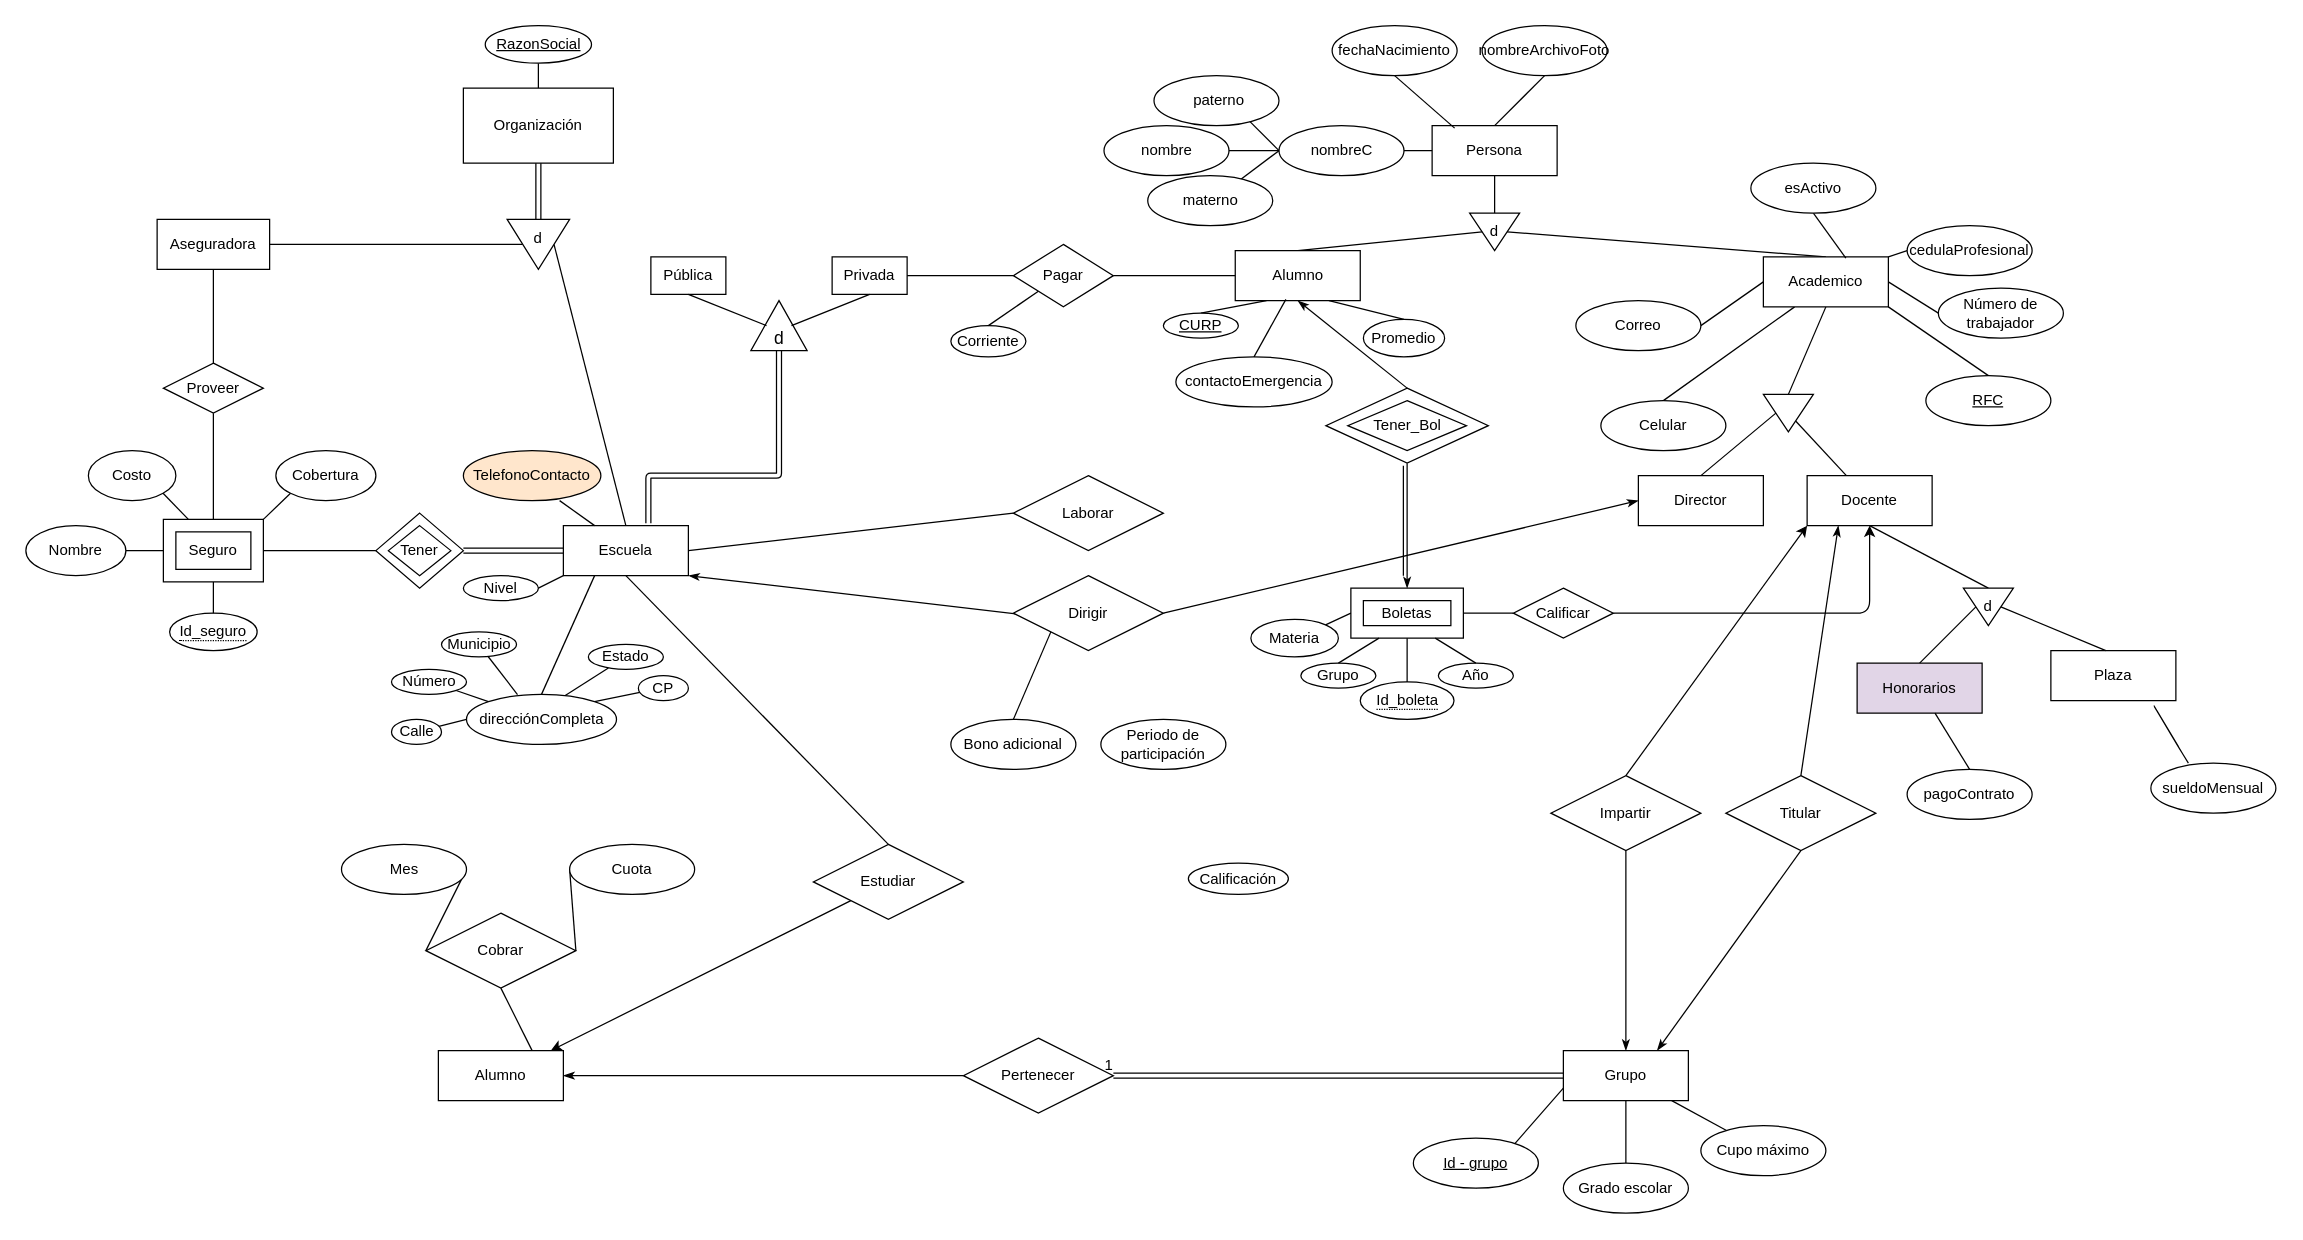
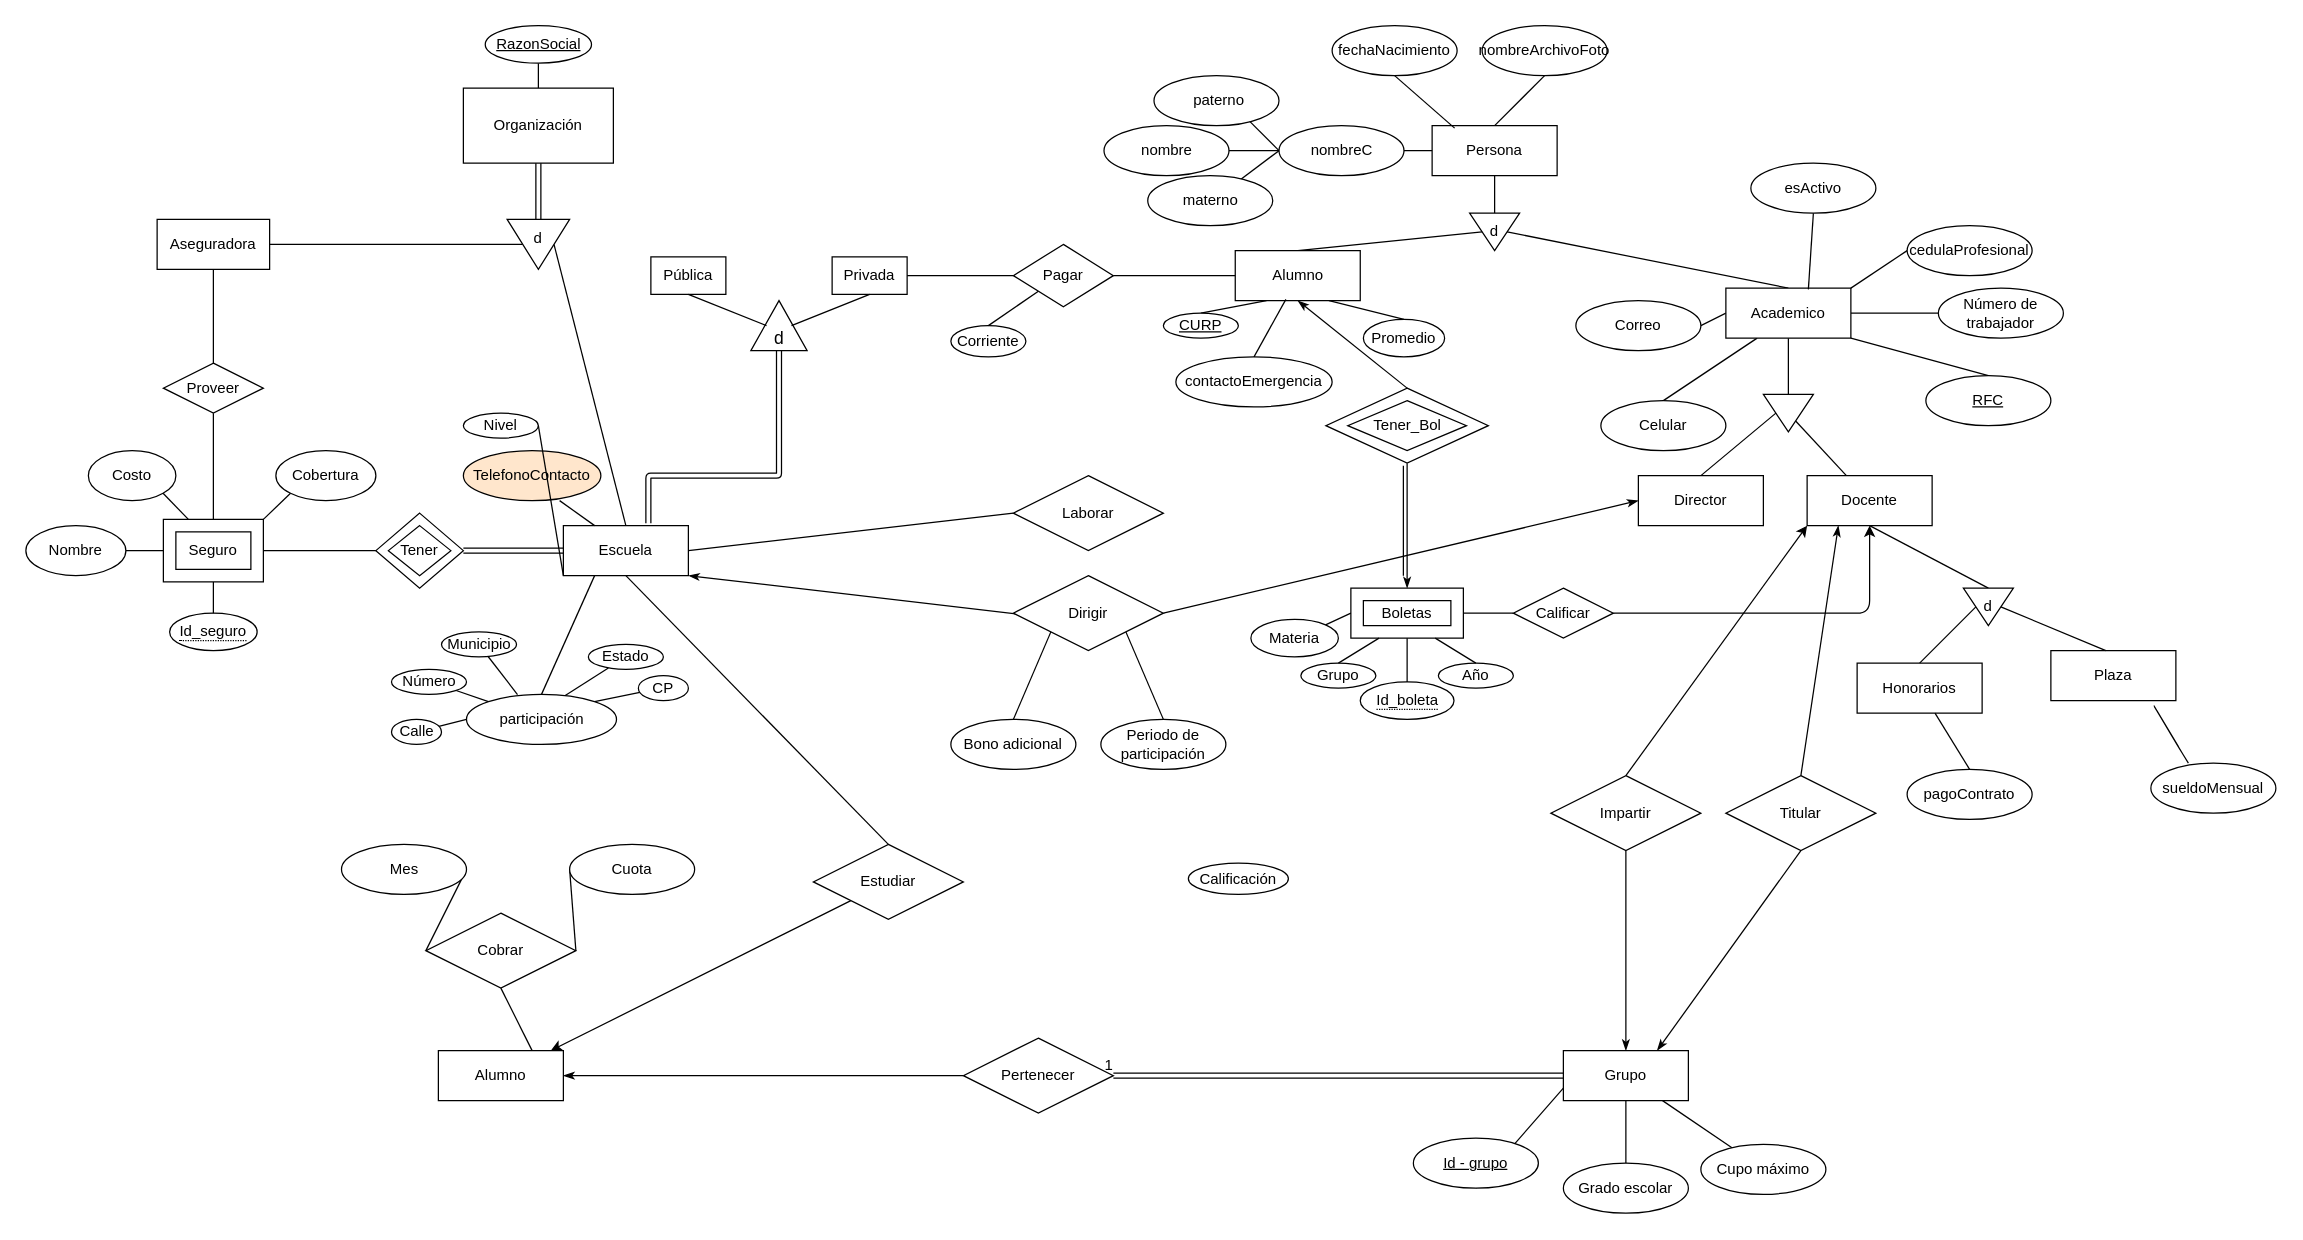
node "Academico": moved (1826, 282) -> (1788, 313)
node "Nivel": moved (501, 588) -> (501, 426)
edge "Dirigir" -- "Periodo de participación": added
node "Honorarios": fillcolor #e1d5e7 -> #ffffff
node "direcciónCompleta": label "direcciónCompleta" -> "participación"
node "Cupo máximo": moved (1763, 1151) -> (1763, 1169)
